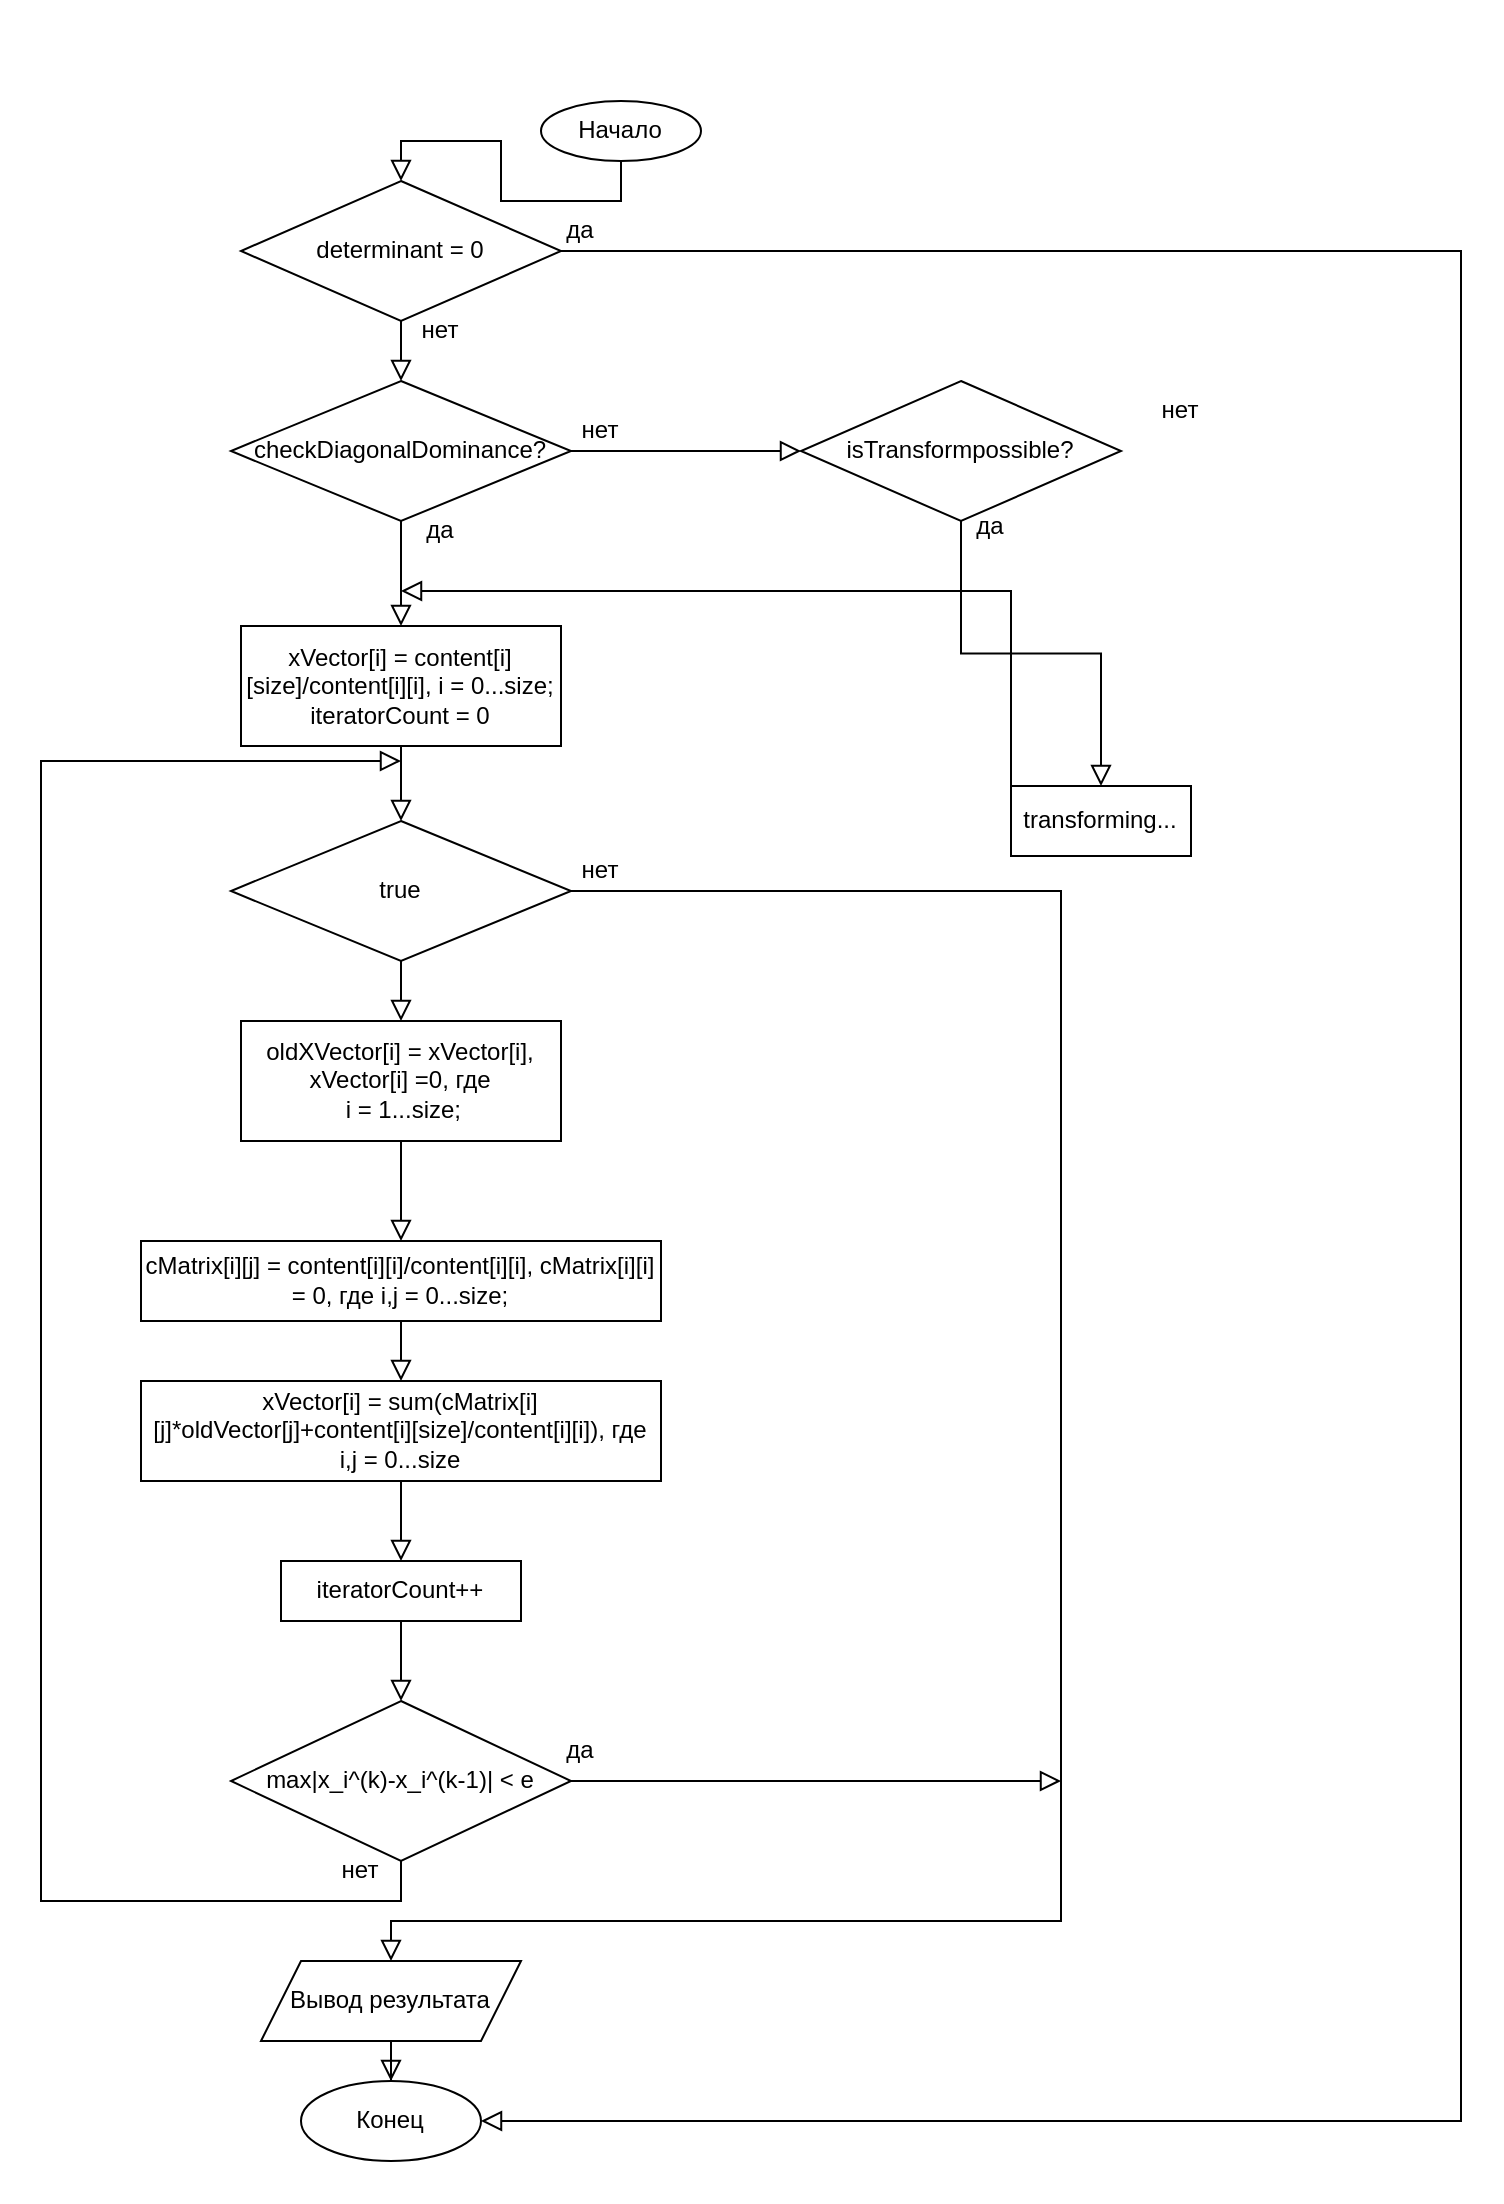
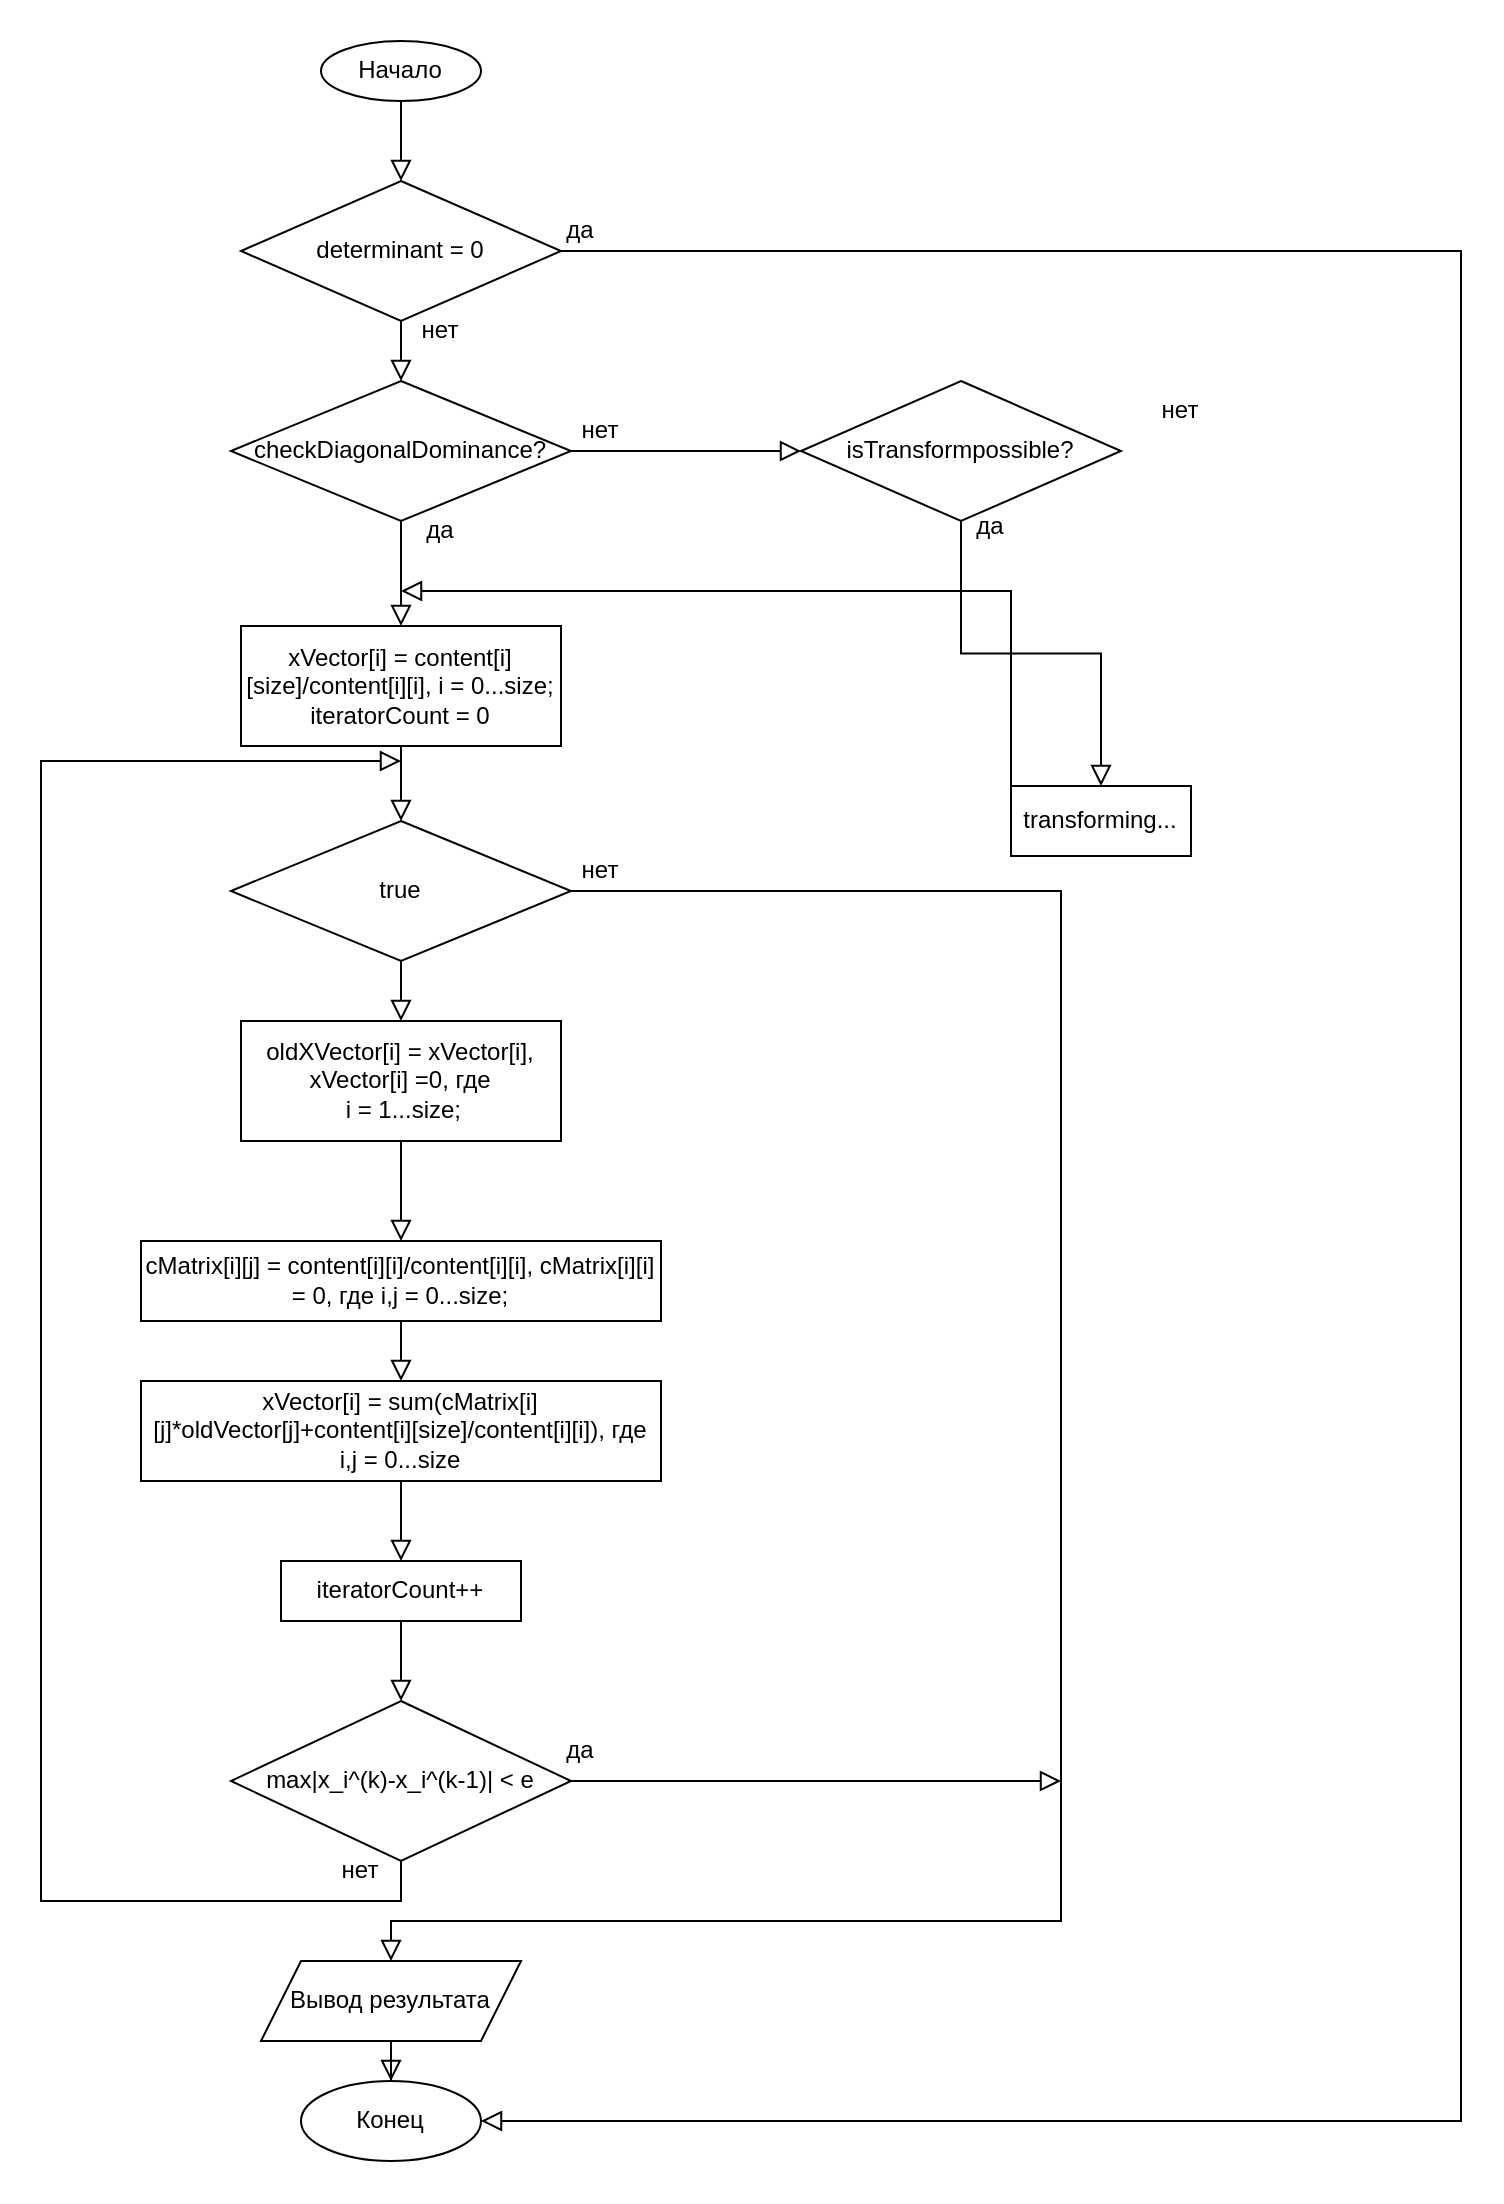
node "Начало": moved (621, 131) -> (401, 71)
